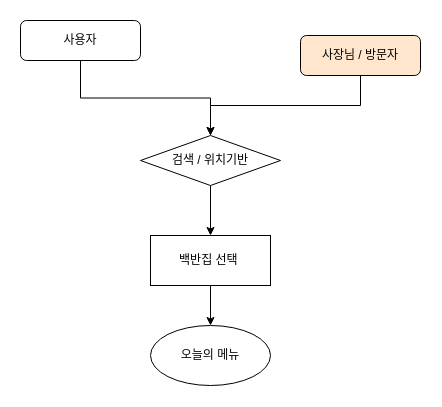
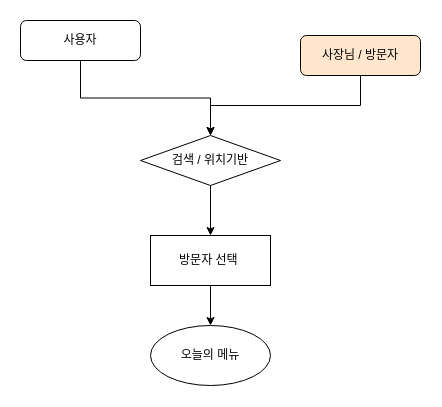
node "백반집 선택": label "백반집 선택" -> "방문자 선택"
